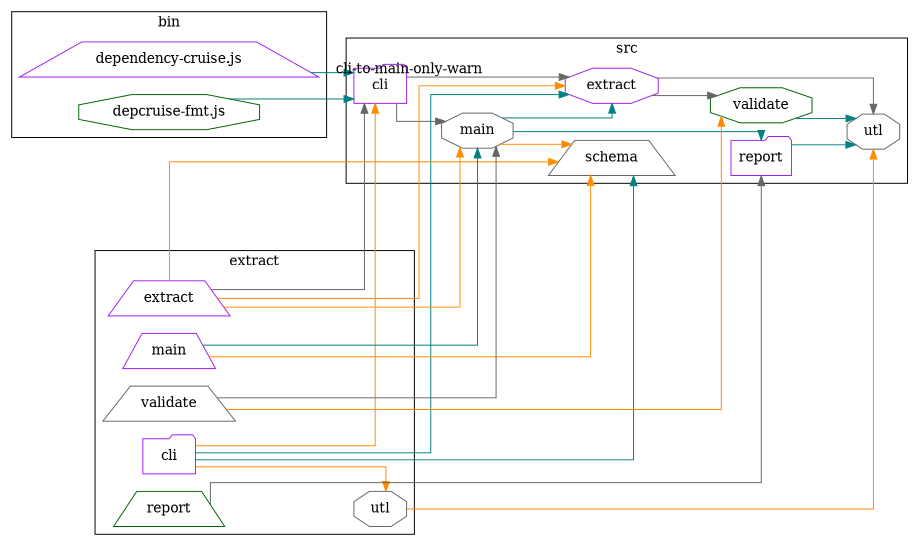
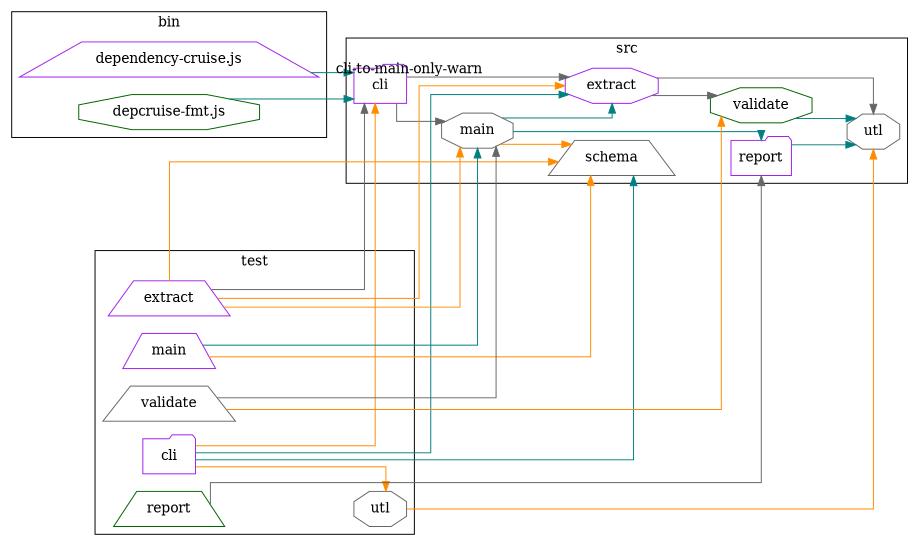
cluster "extract": label "extract" -> "test"
